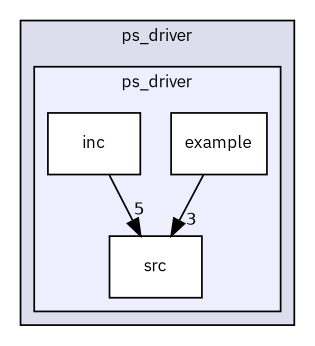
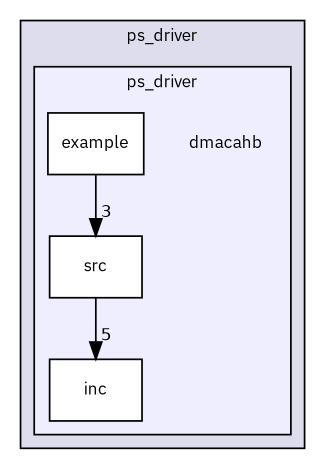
node "dmacahb": added
edge "inc" -> "src": reversed
